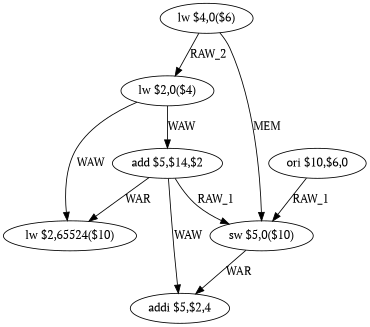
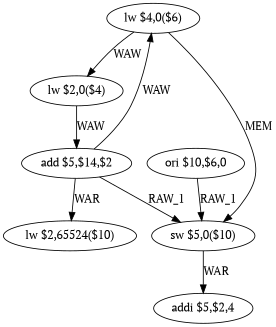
edge "lw $4,0($6)" -> "lw $2,0($4)": label "RAW_2" -> "WAW"
edge "lw $2,0($4)" -> "lw $2,65524($10)": removed, label "WAW"
edge "add $5,$14,$2" -> "addi $5,$2,4": now "add $5,$14,$2" -> "lw $4,0($6)"
